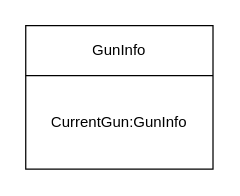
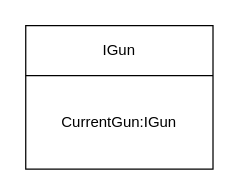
node "GunInfo": label "GunInfo" -> "IGun"
node "CurrentGun:GunInfo": label "CurrentGun:GunInfo" -> "CurrentGun:IGun"
